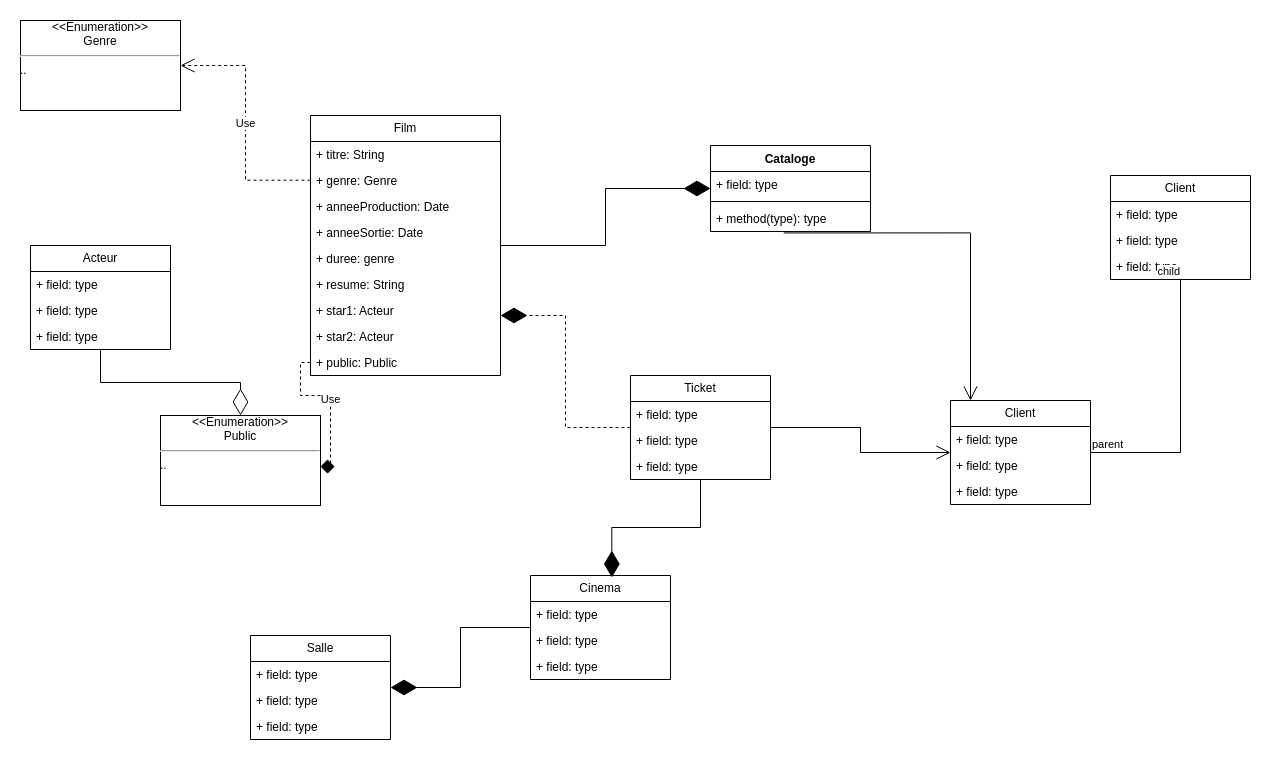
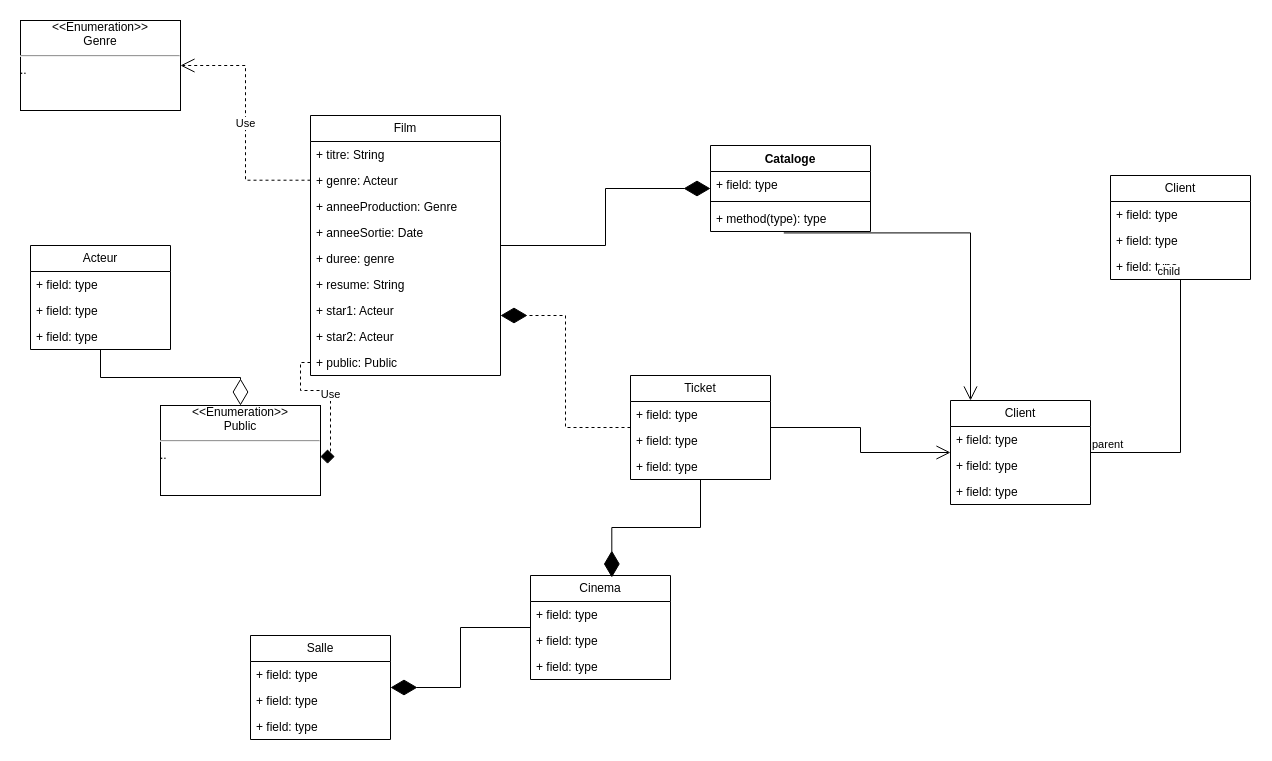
node "+ genre: Genre": label "+ genre: Genre" -> "+ genre: Acteur"
node "+ anneeProduction: Date": label "+ anneeProduction: Date" -> "+ anneeProduction: Genre"
node "<<Enumeration>> Public ..": moved (241, 461) -> (241, 451)
